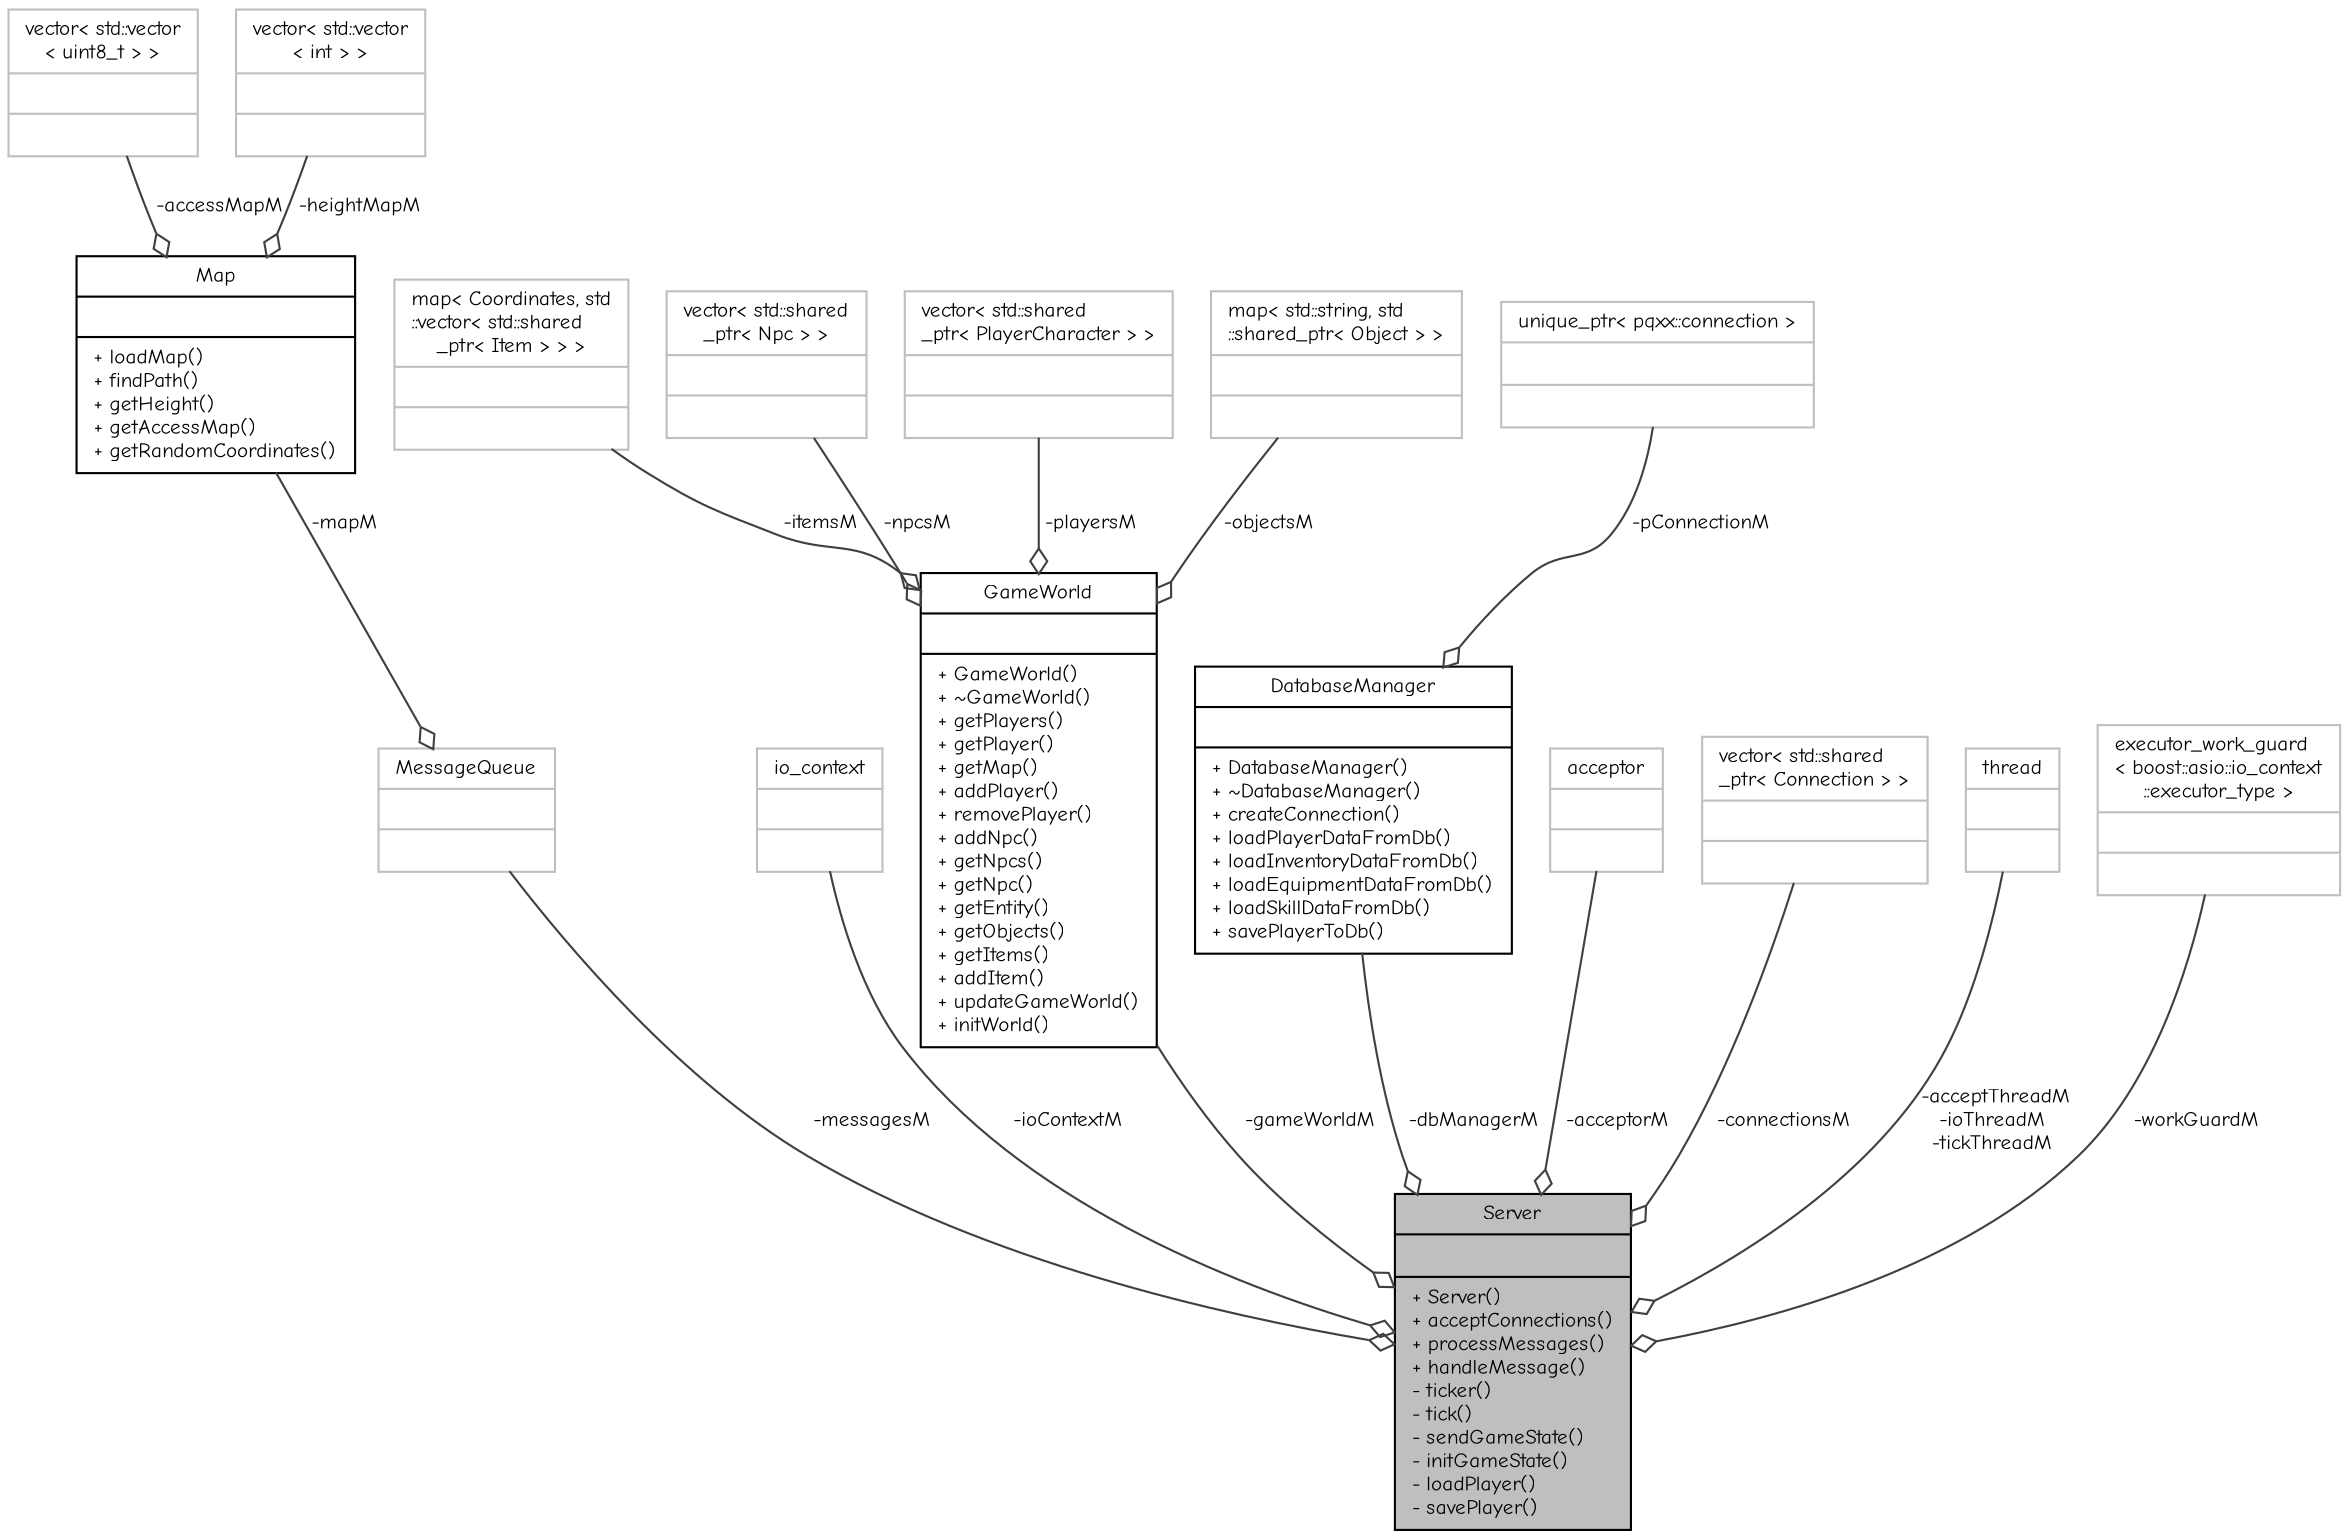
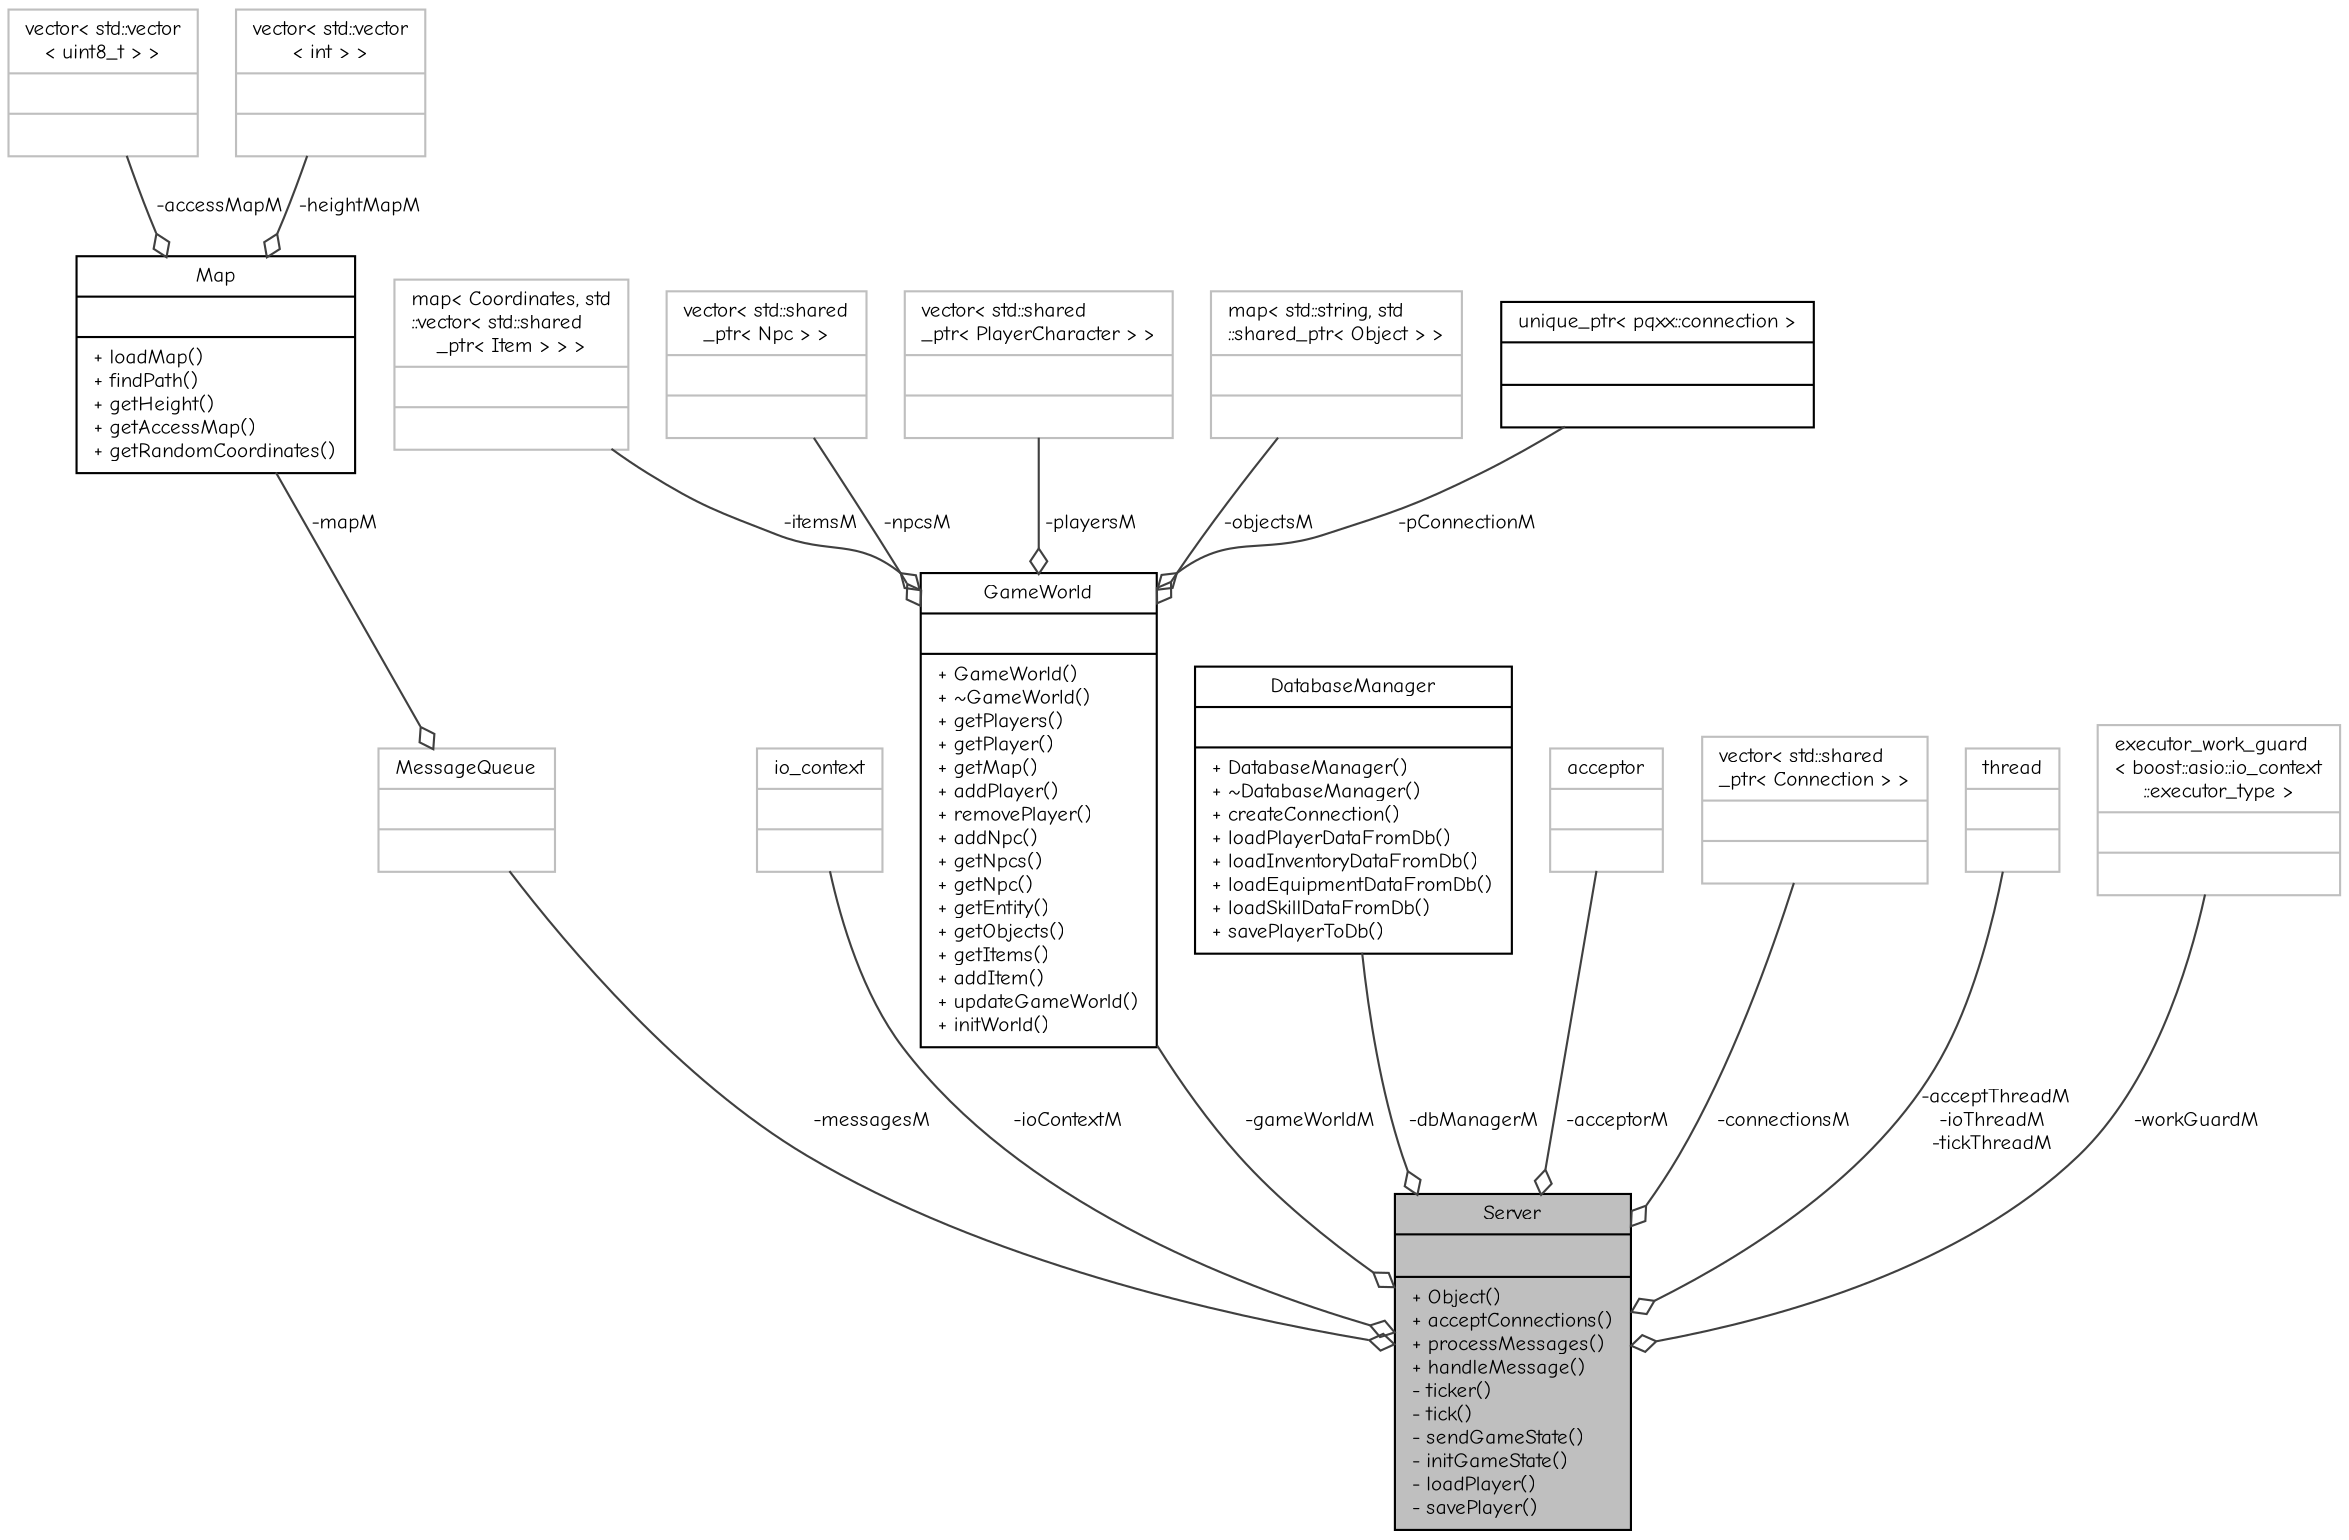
node "unique_ptr< pqxx::connection >": color grey75 -> black
edge "unique_ptr< pqxx::connection >" -> "DatabaseManager": now "unique_ptr< pqxx::connection >" -> "GameWorld"
node "Server": text "+ Server()" -> "+ Object()"
